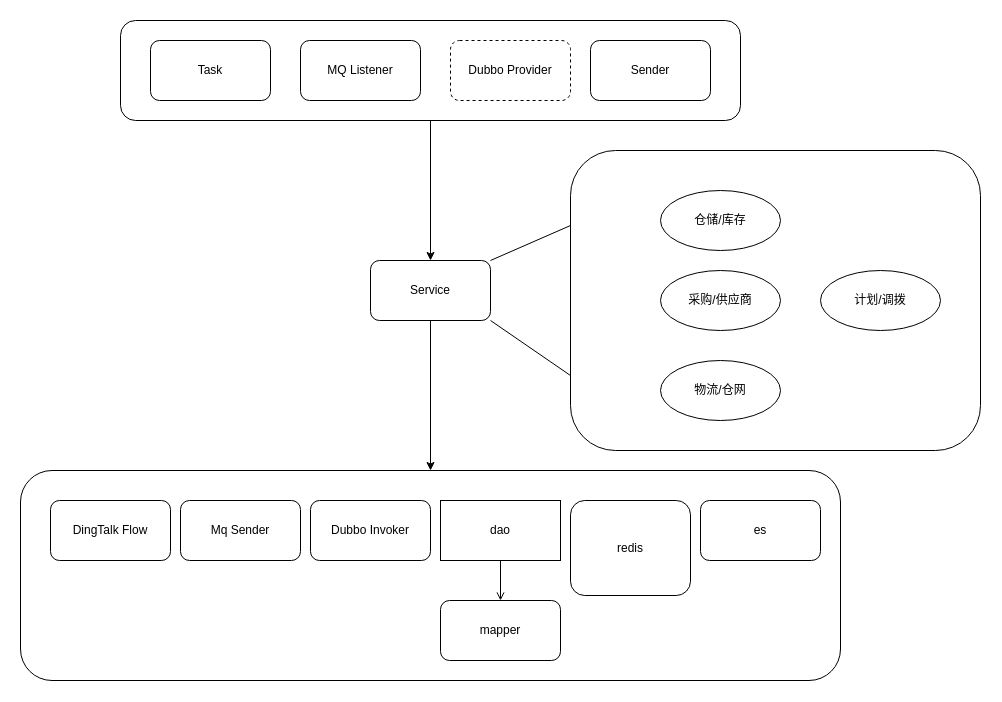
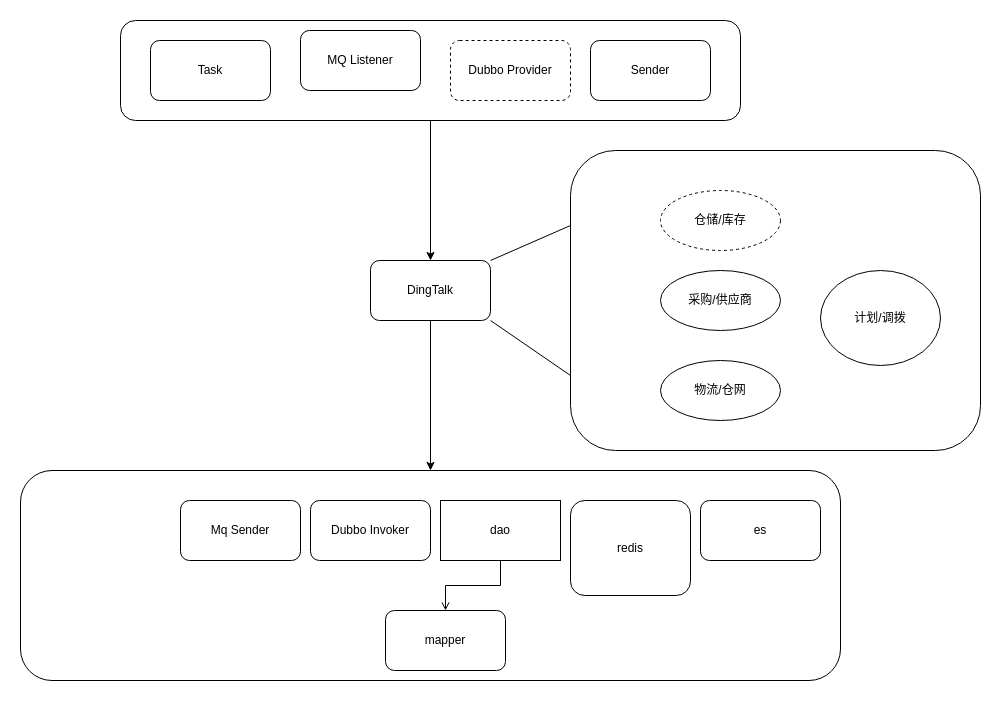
node "MQ Listener": moved (361, 71) -> (361, 61)
node "仓储/库存": style solid -> dashed
node "Service": label "Service" -> "DingTalk"
node "计划/调拨": size 120x60 -> 120x95
node "DingTalk Flow": removed
node "mapper": moved (501, 631) -> (446, 641)
